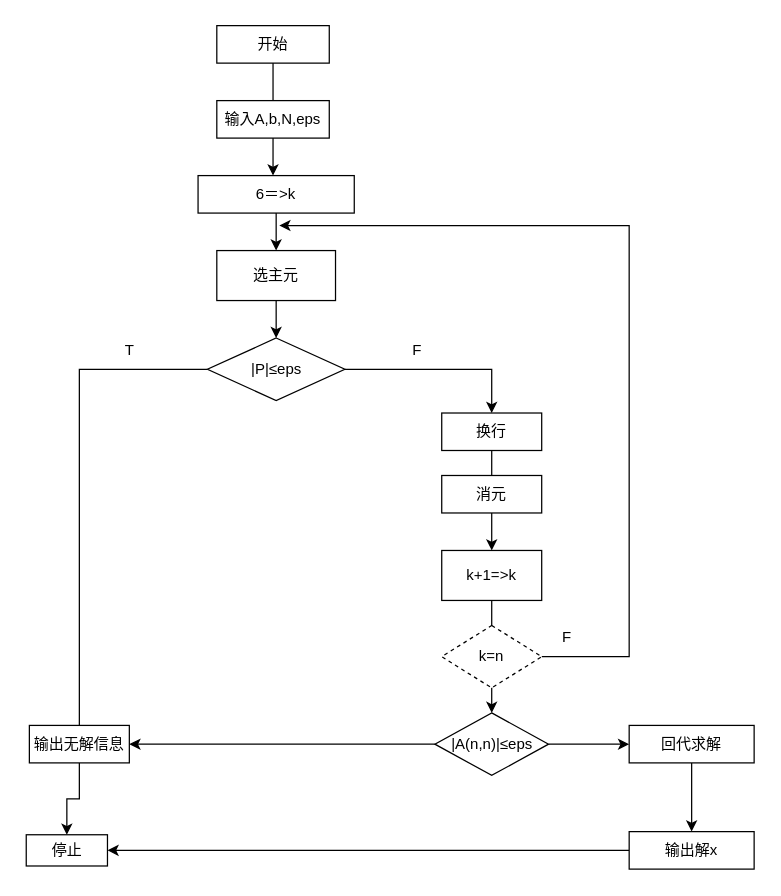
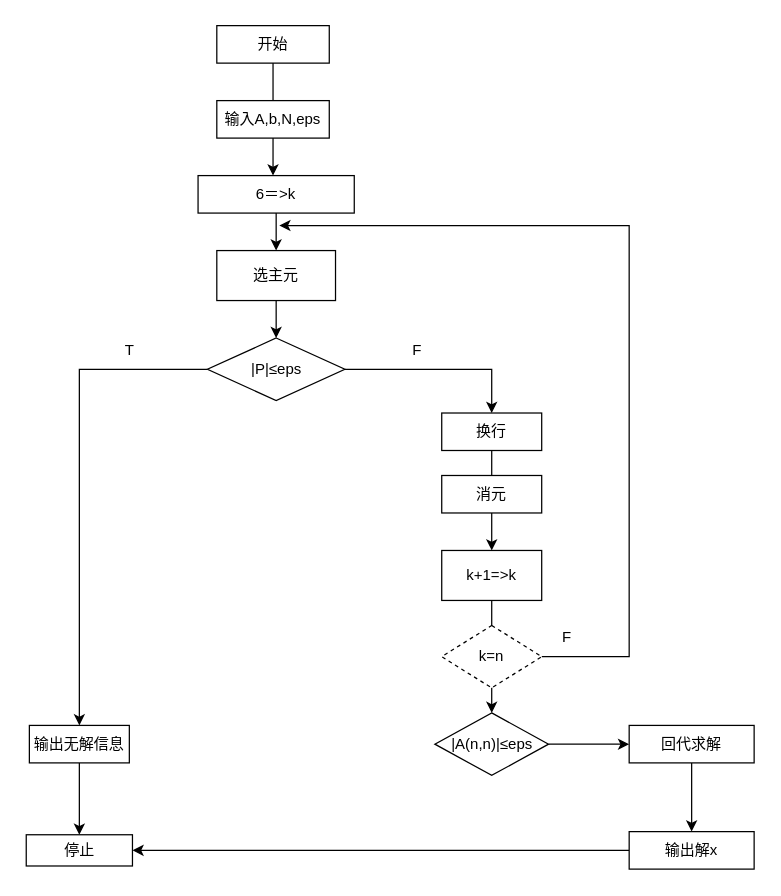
edge "|P|≤eps" -- "输出无解信息": arrowhead none -> classic
edge "|A(n,n)|≤eps" -> "输出无解信息": removed
node "停止": size 81x31 -> 106x31
